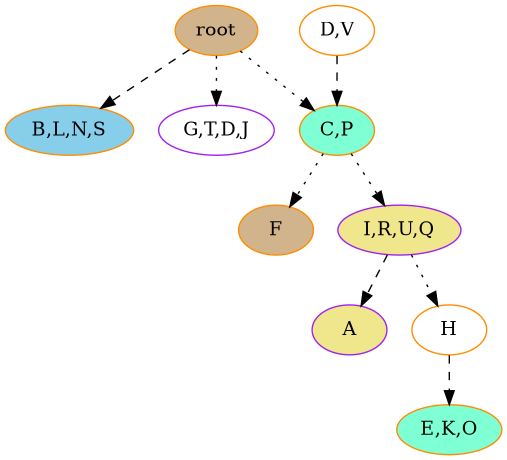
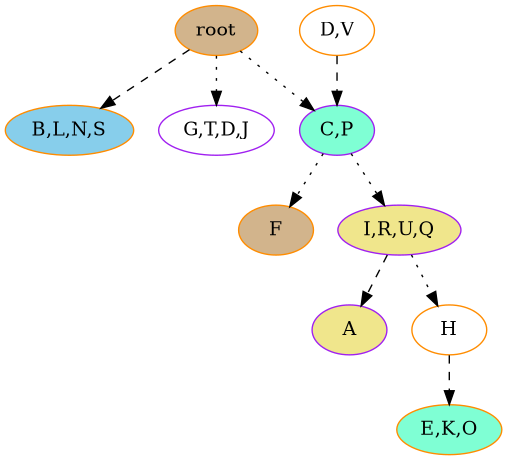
node "C,P": color darkorange -> purple
